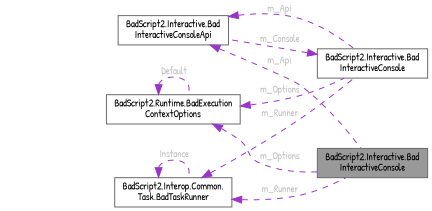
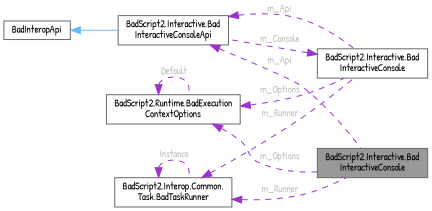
node "BadInteropApi": added
